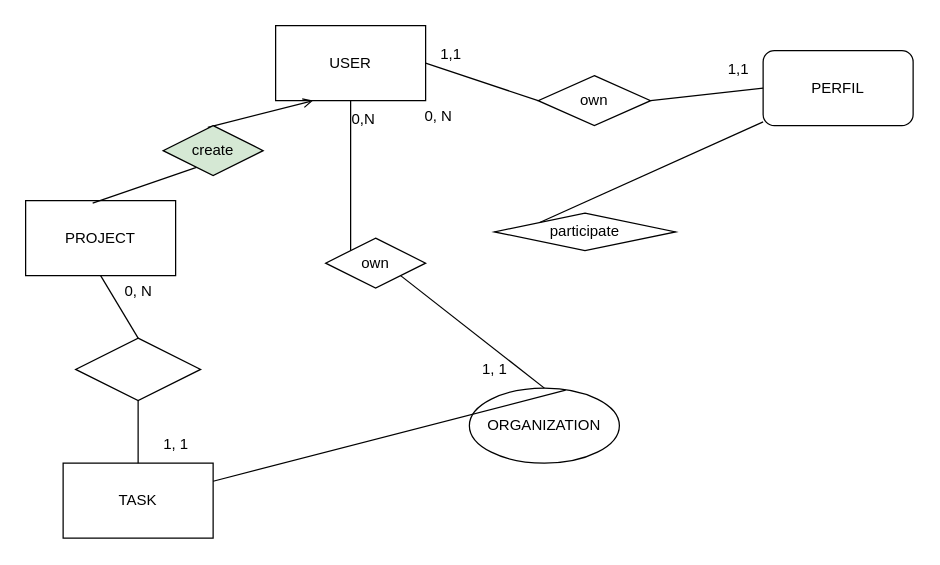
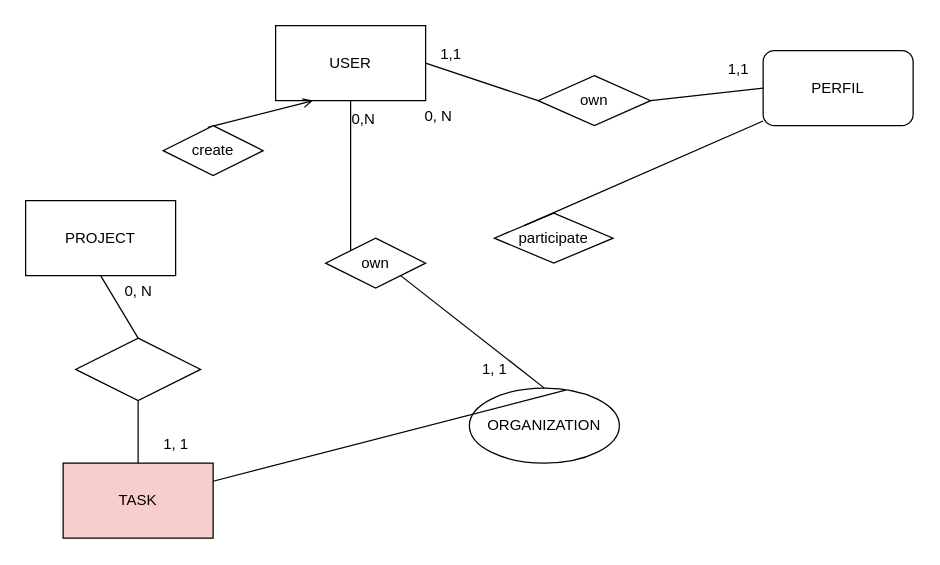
node "create": fillcolor #d5e8d4 -> #ffffff
edge "create" -- "PROJECT": removed
node "participate": size 181x38 -> 119x50
node "TASK": fillcolor #ffffff -> #f8cecc
